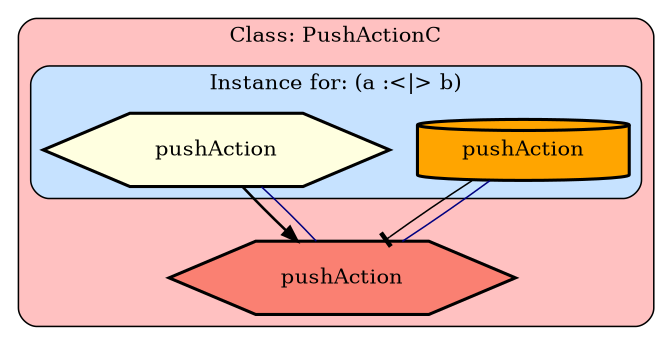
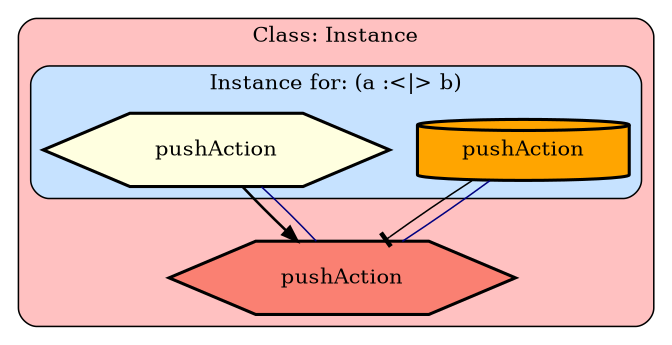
cluster "Class: PushActionC": label "Class: PushActionC" -> "Class: Instance"
